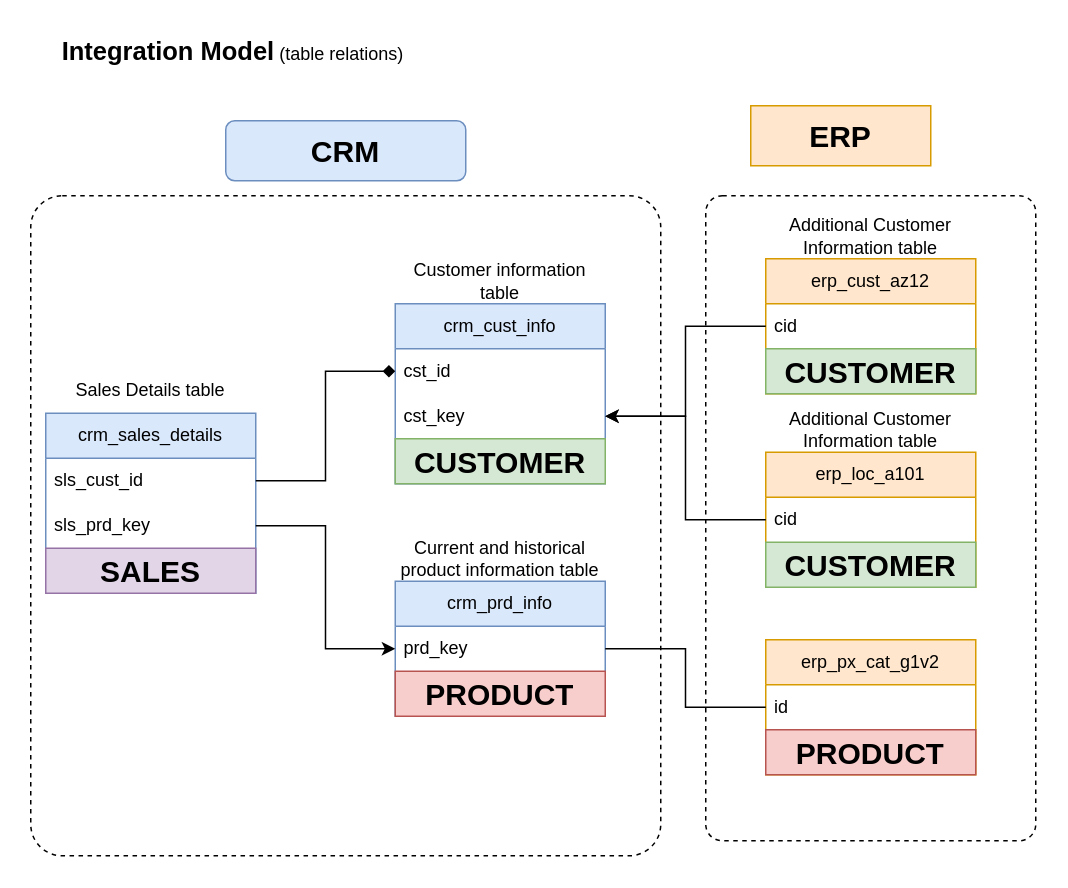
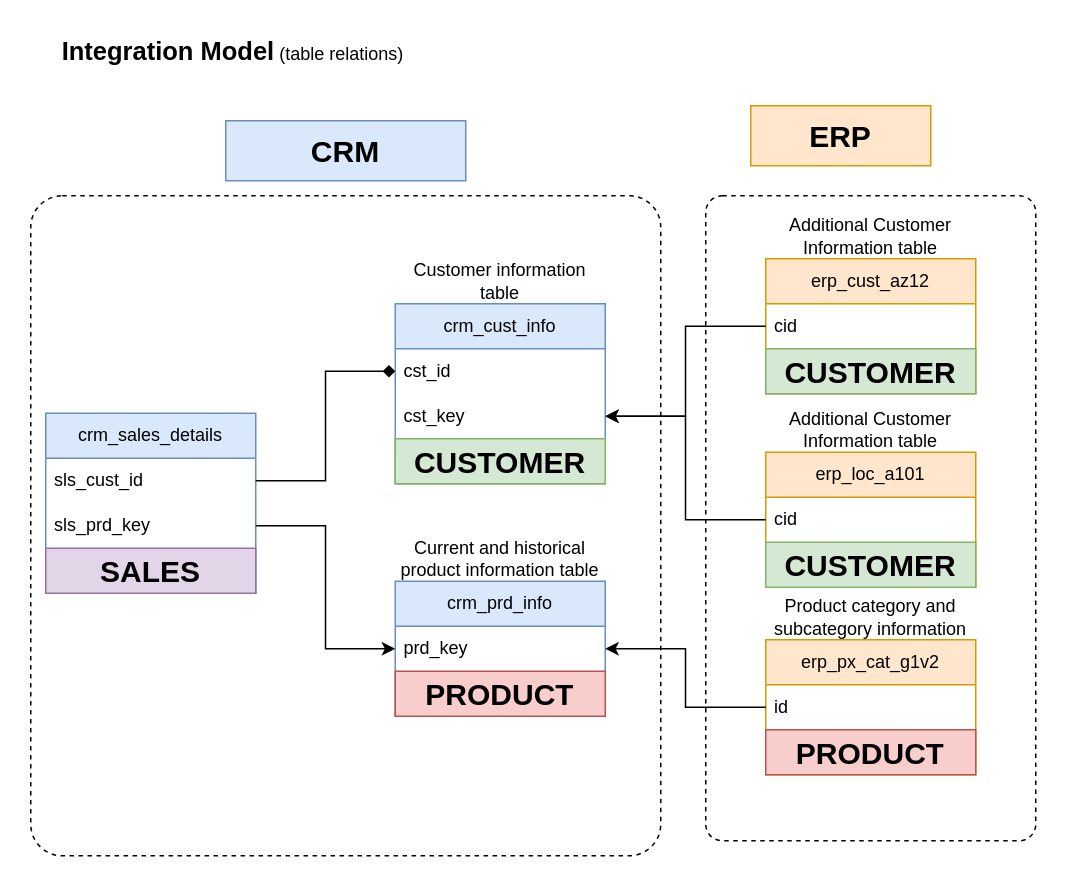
node "CRM": shape rounded rectangle -> rectangle
node "Sales Details table": removed
node "Product category and subcategory information": added
edge "prd_key" -- "id": arrowhead none -> classic
